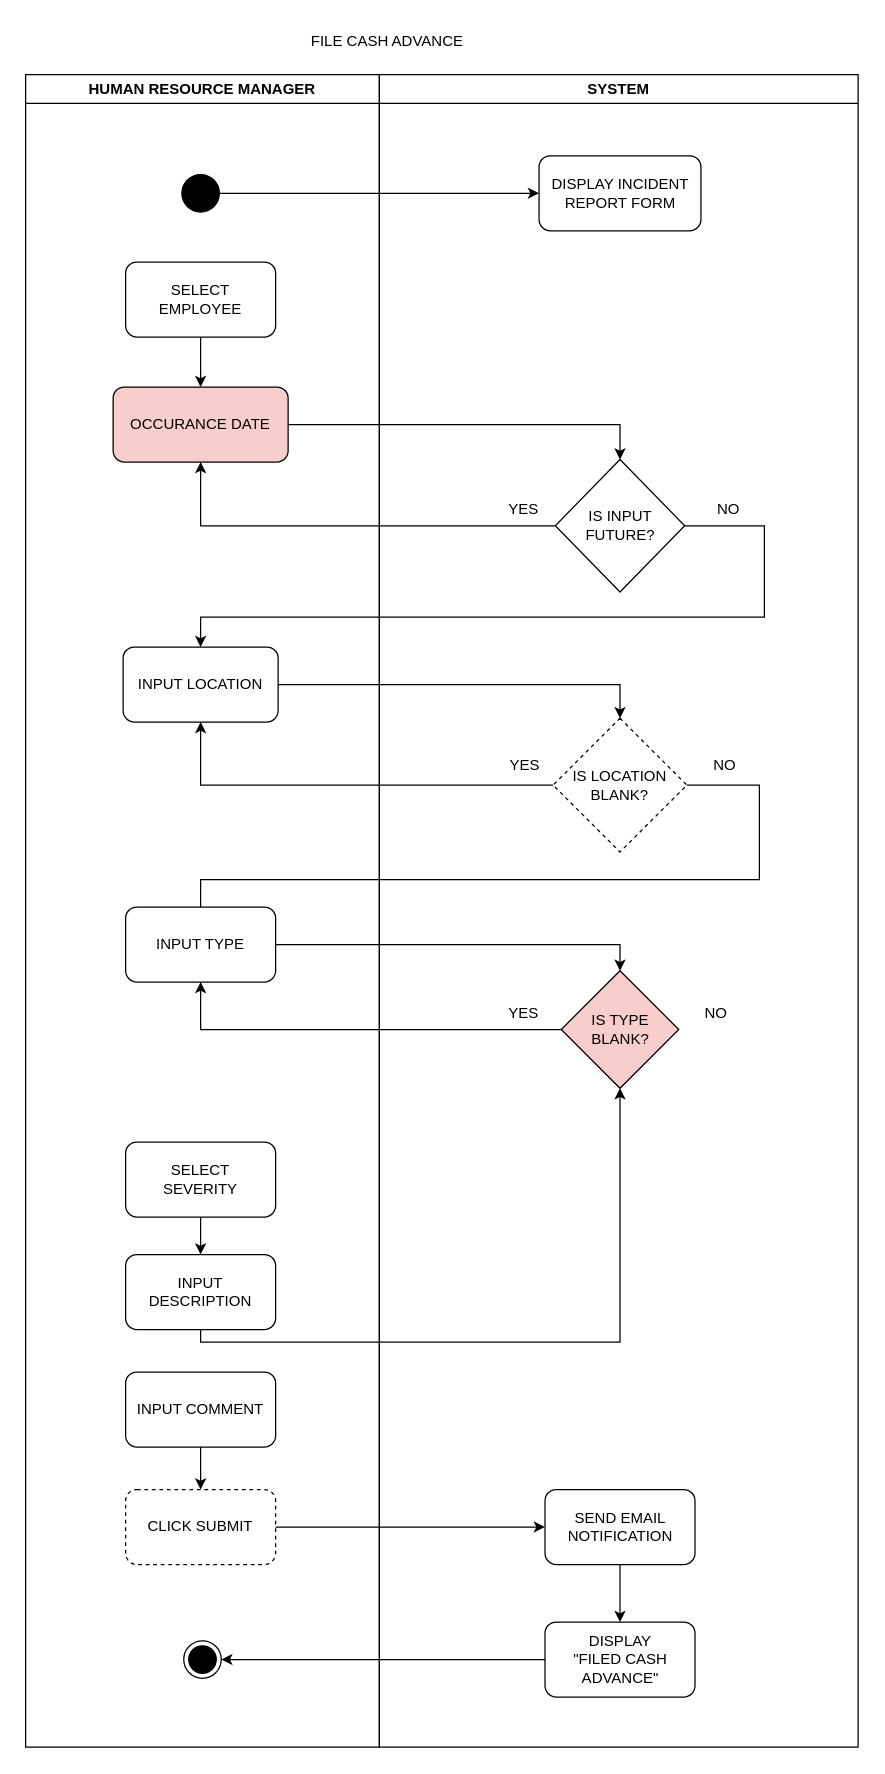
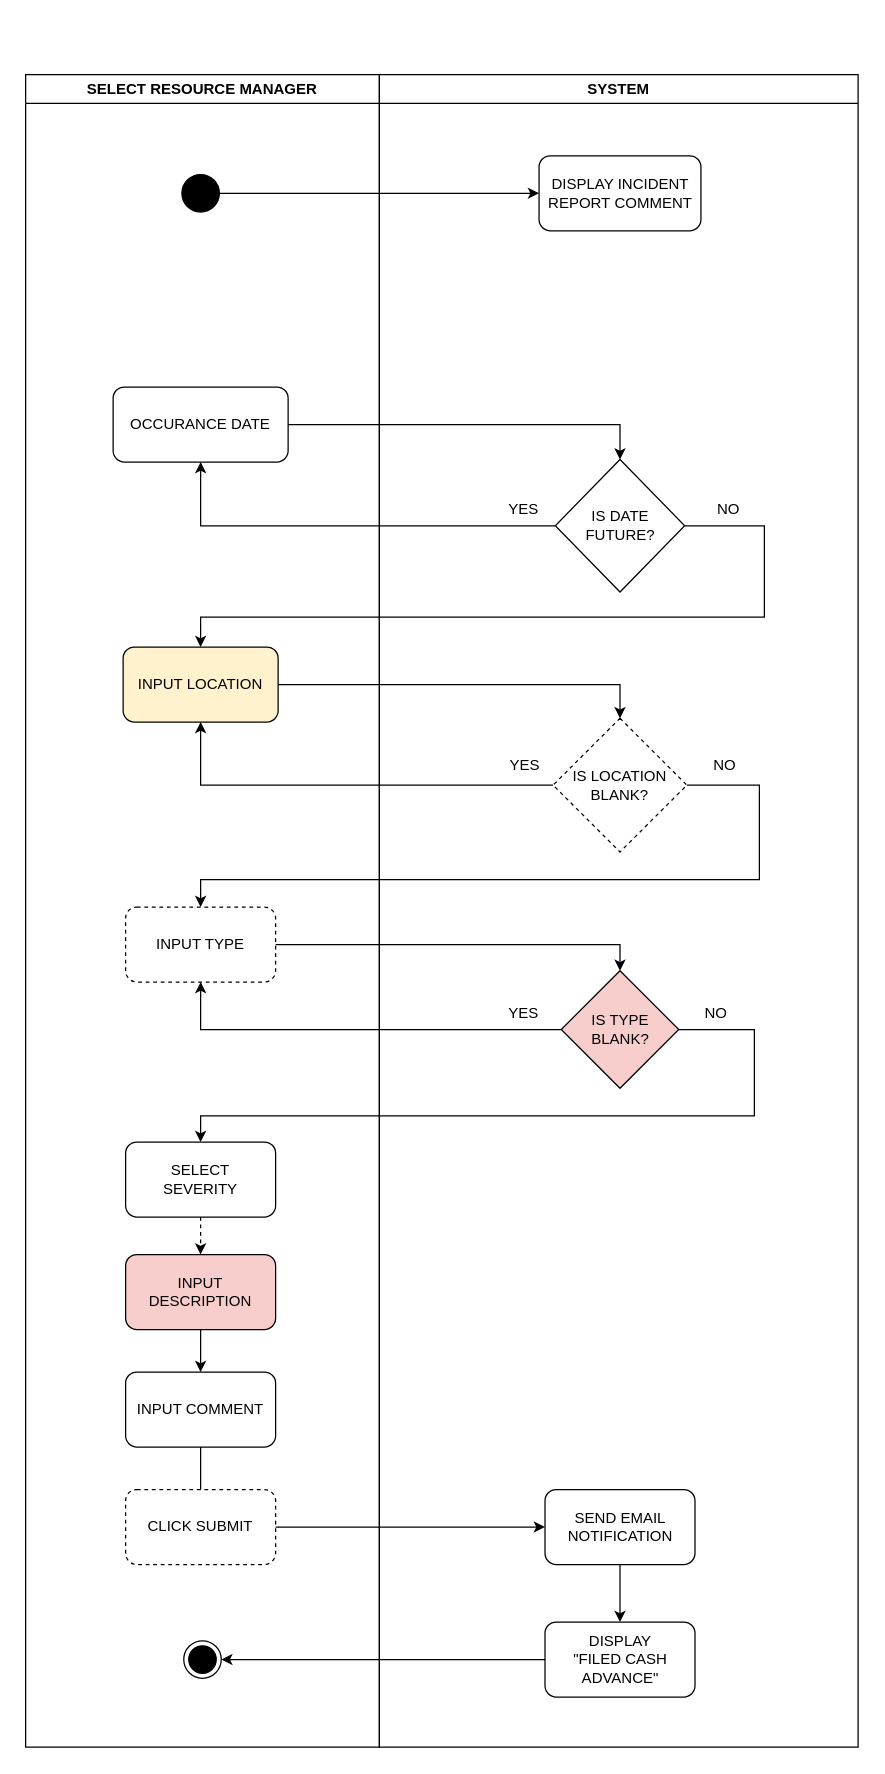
node "FILE CASH ADVANCE": removed
node "HUMAN RESOURCE MANAGER": label "HUMAN RESOURCE MANAGER" -> "SELECT RESOURCE MANAGER"
node "DISPLAY INCIDENT REPORT FORM": label "DISPLAY INCIDENT REPORT FORM" -> "DISPLAY INCIDENT REPORT COMMENT"
node "SELECT EMPLOYEE": removed
edge "SELECT EMPLOYEE" -> "OCCURANCE DATE": removed
node "OCCURANCE DATE": fillcolor #f8cecc -> #ffffff
node "IS INPUT FUTURE?": label "IS INPUT FUTURE?" -> "IS DATE FUTURE?"
node "INPUT LOCATION": fillcolor #ffffff -> #fff2cc
edge "IS LOCATION BLANK?" -- "INPUT TYPE": arrowhead none -> classic
node "INPUT TYPE": style solid -> dashed
edge "IS TYPE BLANK?" -> "SELECT SEVERITY": added
edge "SELECT SEVERITY" -> "INPUT DESCRIPTION": style solid -> dashed
node "INPUT DESCRIPTION": fillcolor #ffffff -> #f8cecc
edge "INPUT DESCRIPTION" -> "IS TYPE BLANK?": now "INPUT DESCRIPTION" -> "INPUT COMMENT"
edge "INPUT COMMENT" -> "CLICK SUBMIT": arrowhead classic -> none
